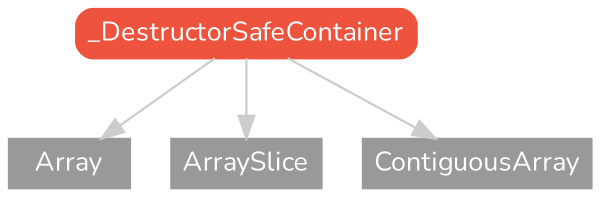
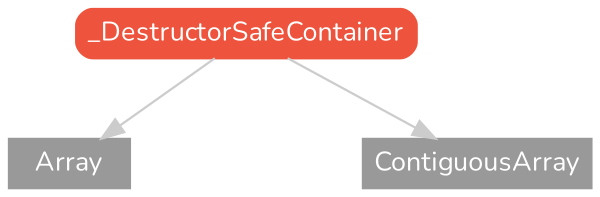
node "ArraySlice": removed
